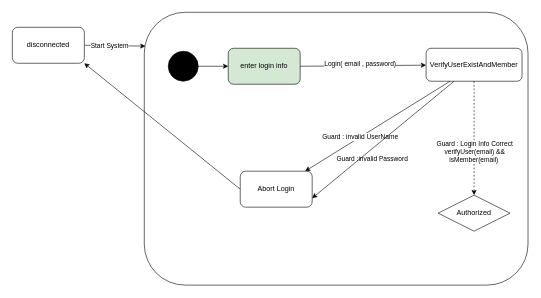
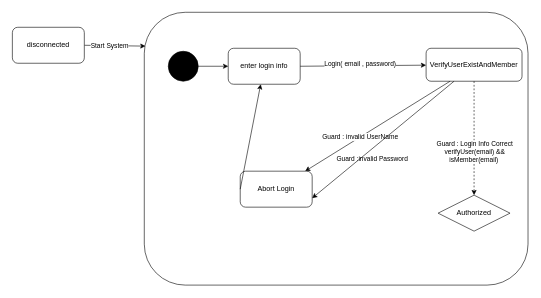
node "enter login info": fillcolor #d5e8d4 -> #ffffff
edge "Abort Login" -> "disconnected": now "Abort Login" -> "enter login info"
